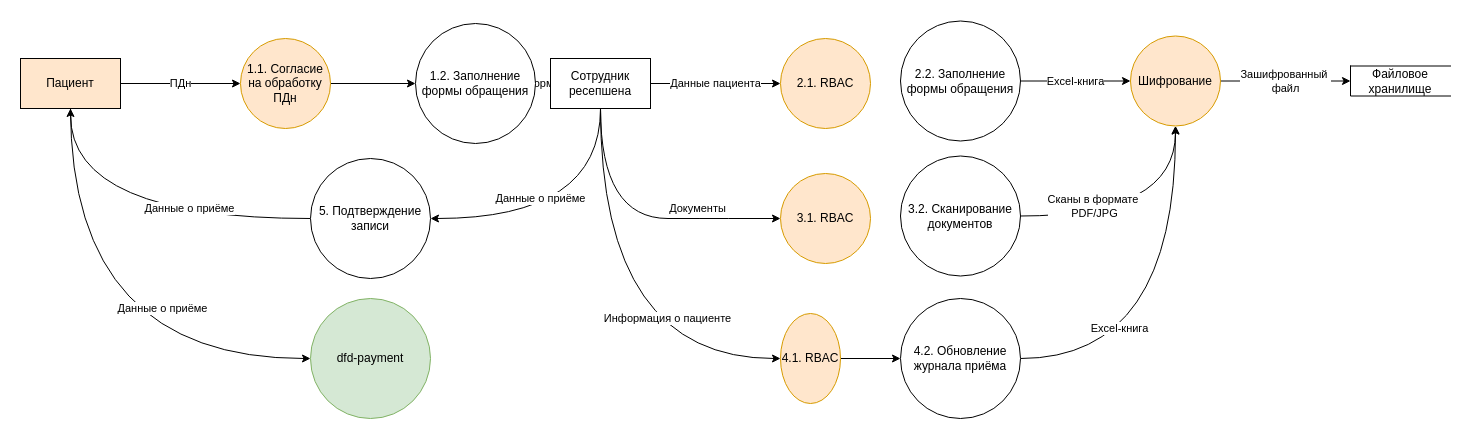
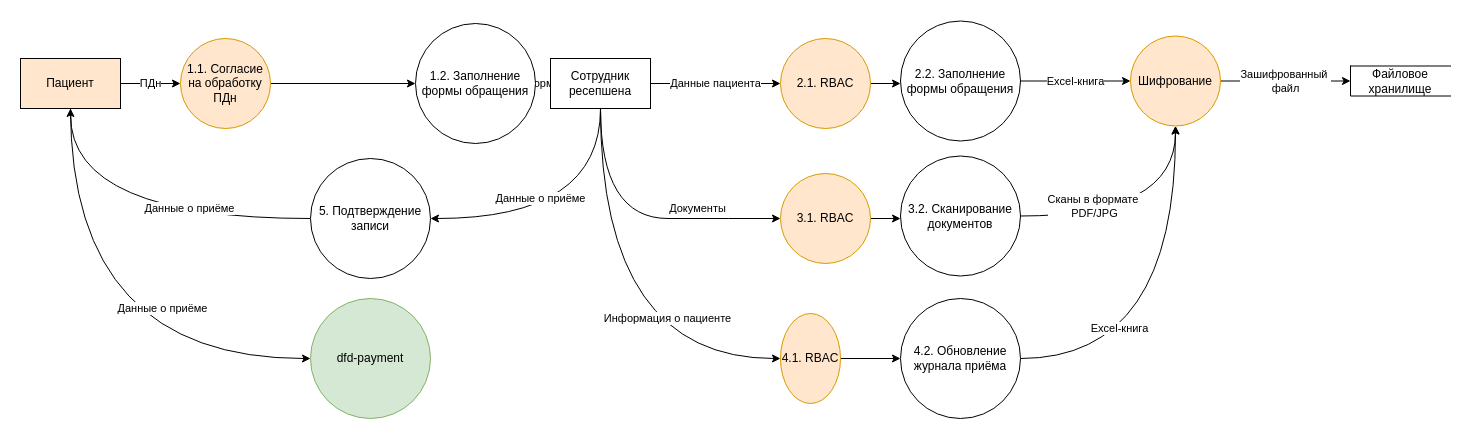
node "1.1. Согласие на обработку ПДн": moved (286, 84) -> (226, 84)
edge "2.1. RBAC" -> "2.2. Заполнение формы обращения": added
edge "3.1. RBAC" -> "3.2. Сканирование документов": added
